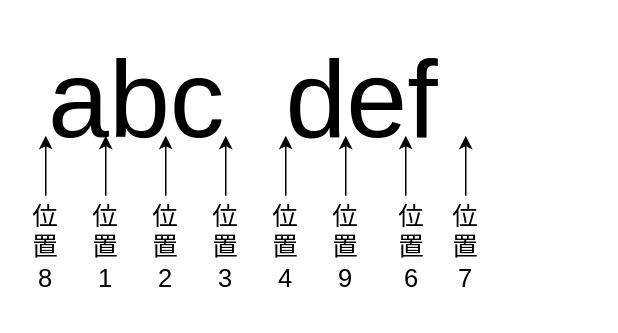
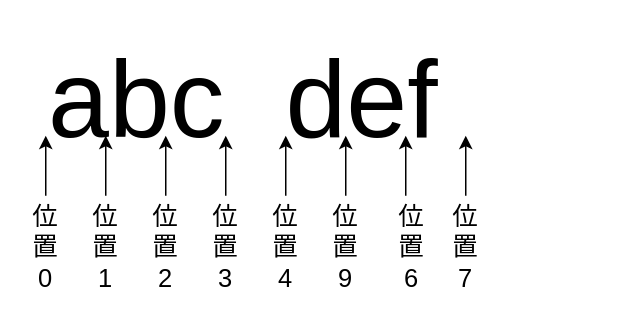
node "位置8": label "位置8" -> "位置0"
